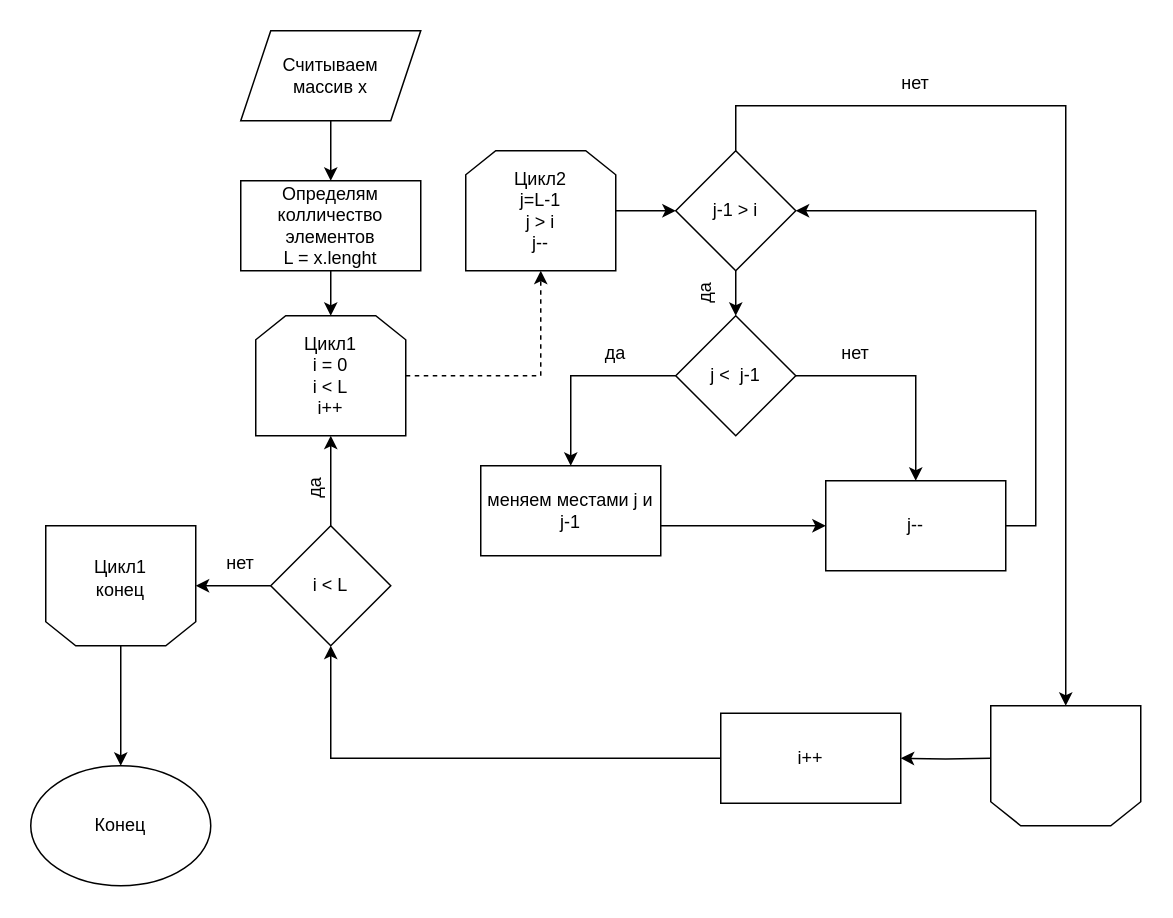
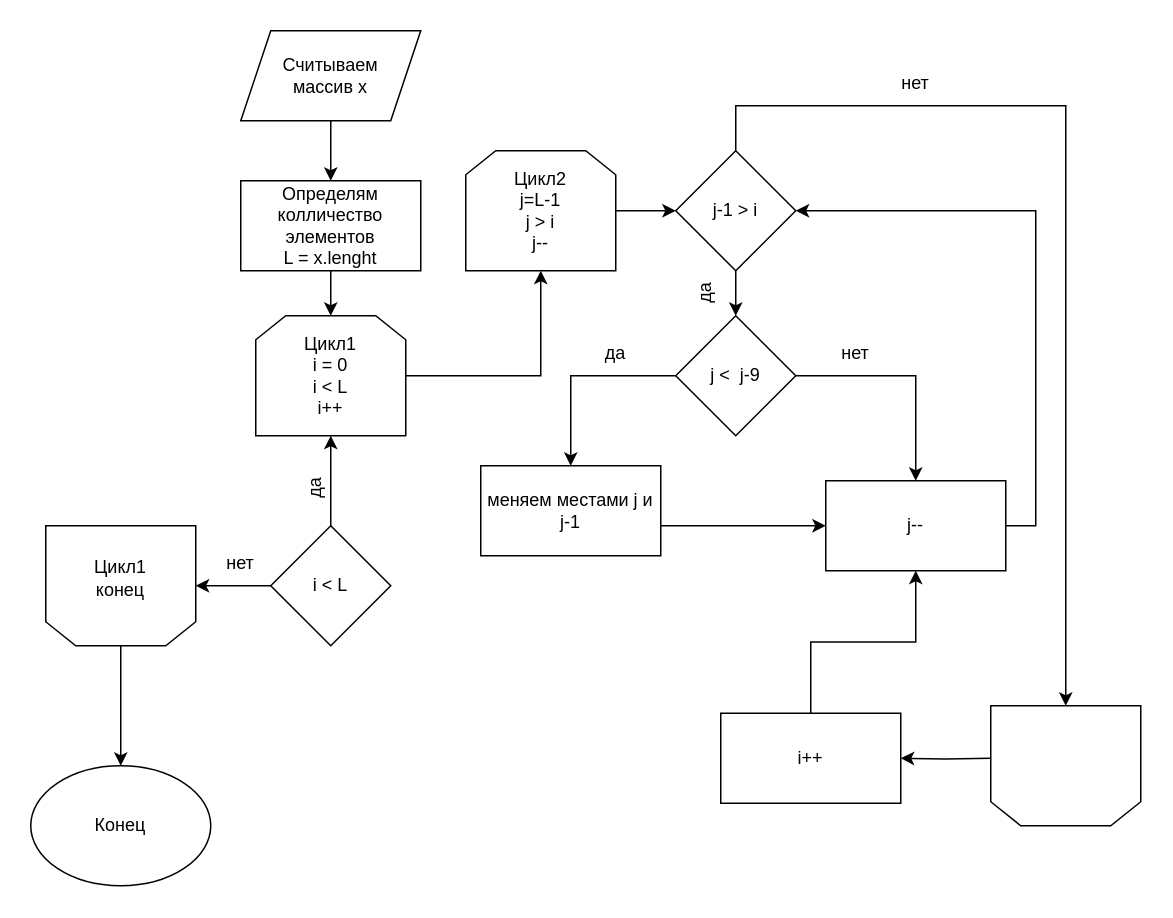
edge "Цикл1 i = 0 i < Li++" -> "Цикл2 j=L-1 j > i j--": style dashed -> solid
node "j < j-1": label "j < j-1" -> "j < j-9"
edge "i++" -> "i < L": now "i++" -> "j--"
